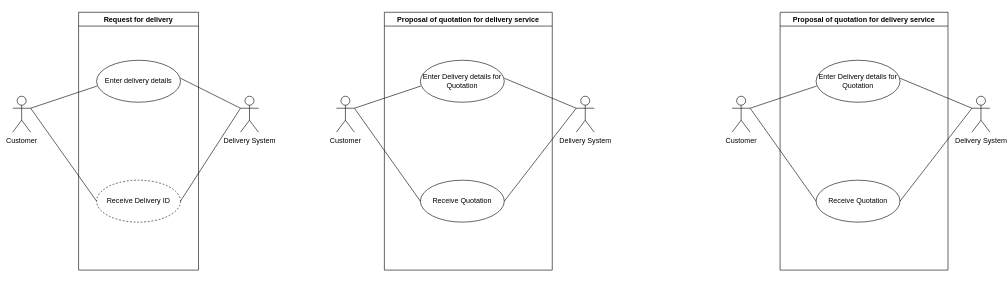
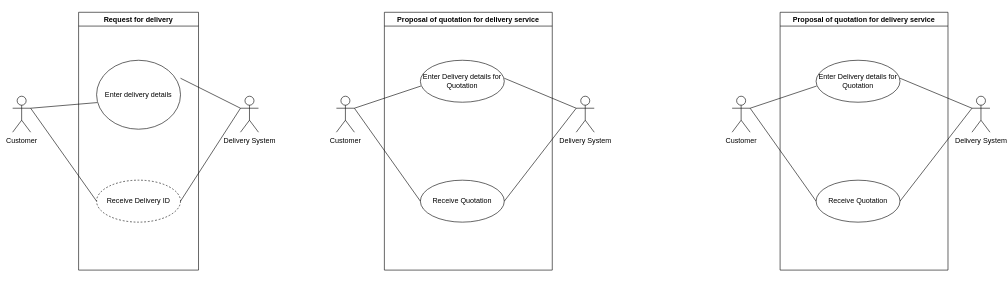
node "Enter delivery details": size 84x42 -> 84x69
